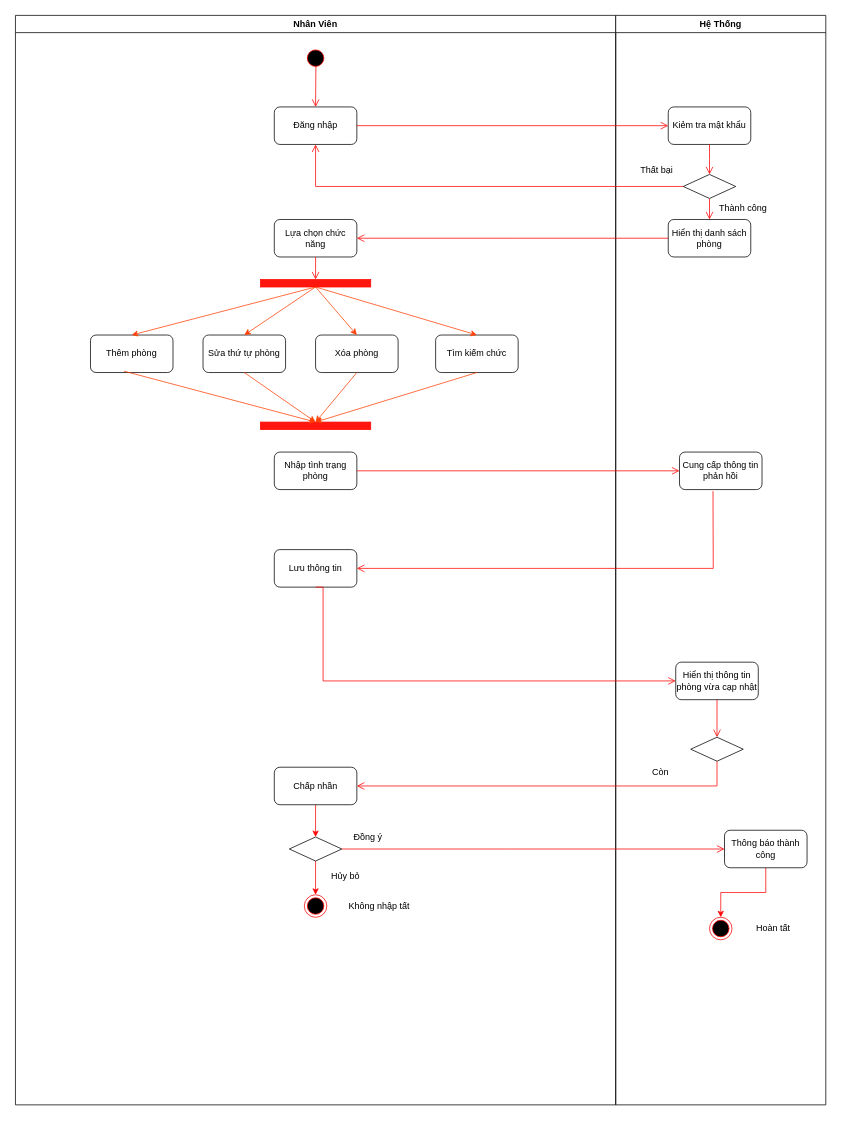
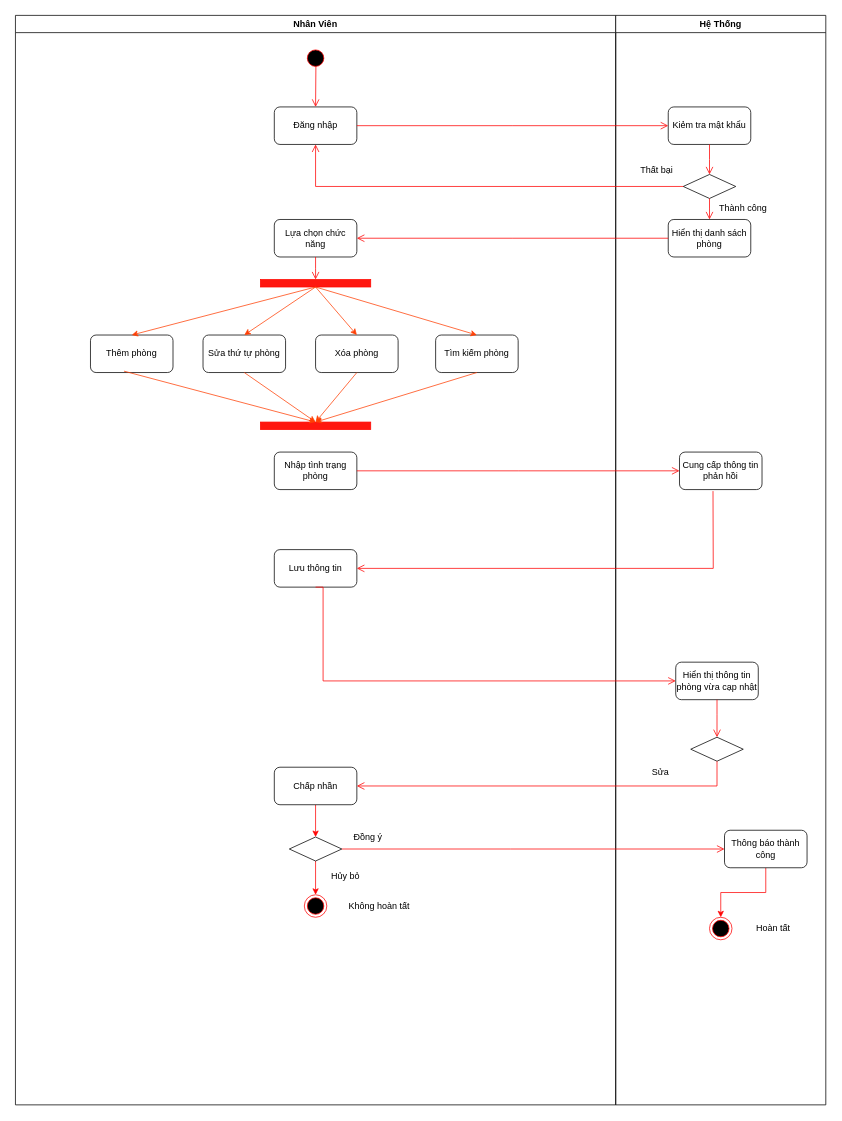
node "Tìm kiếm chức": label "Tìm kiếm chức" -> "Tìm kiếm phòng"
node "Còn": label "Còn" -> "Sửa"
node "Không nhập tất": label "Không nhập tất" -> "Không hoàn tất"
